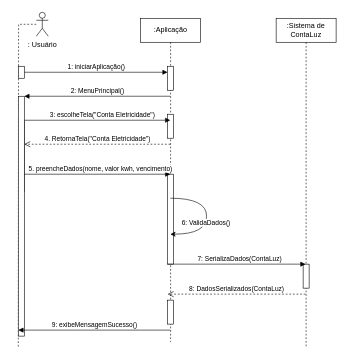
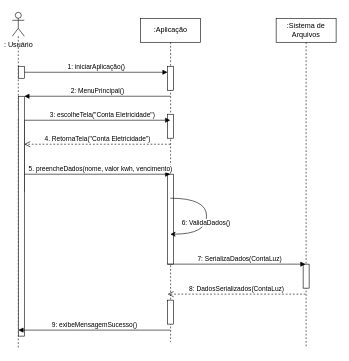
node ": Usuário": moved (42, 24) -> (18, 24)
node ":Sistema de ContaLuz": label ":Sistema de ContaLuz" -> ":Sistema de Arquivos"
